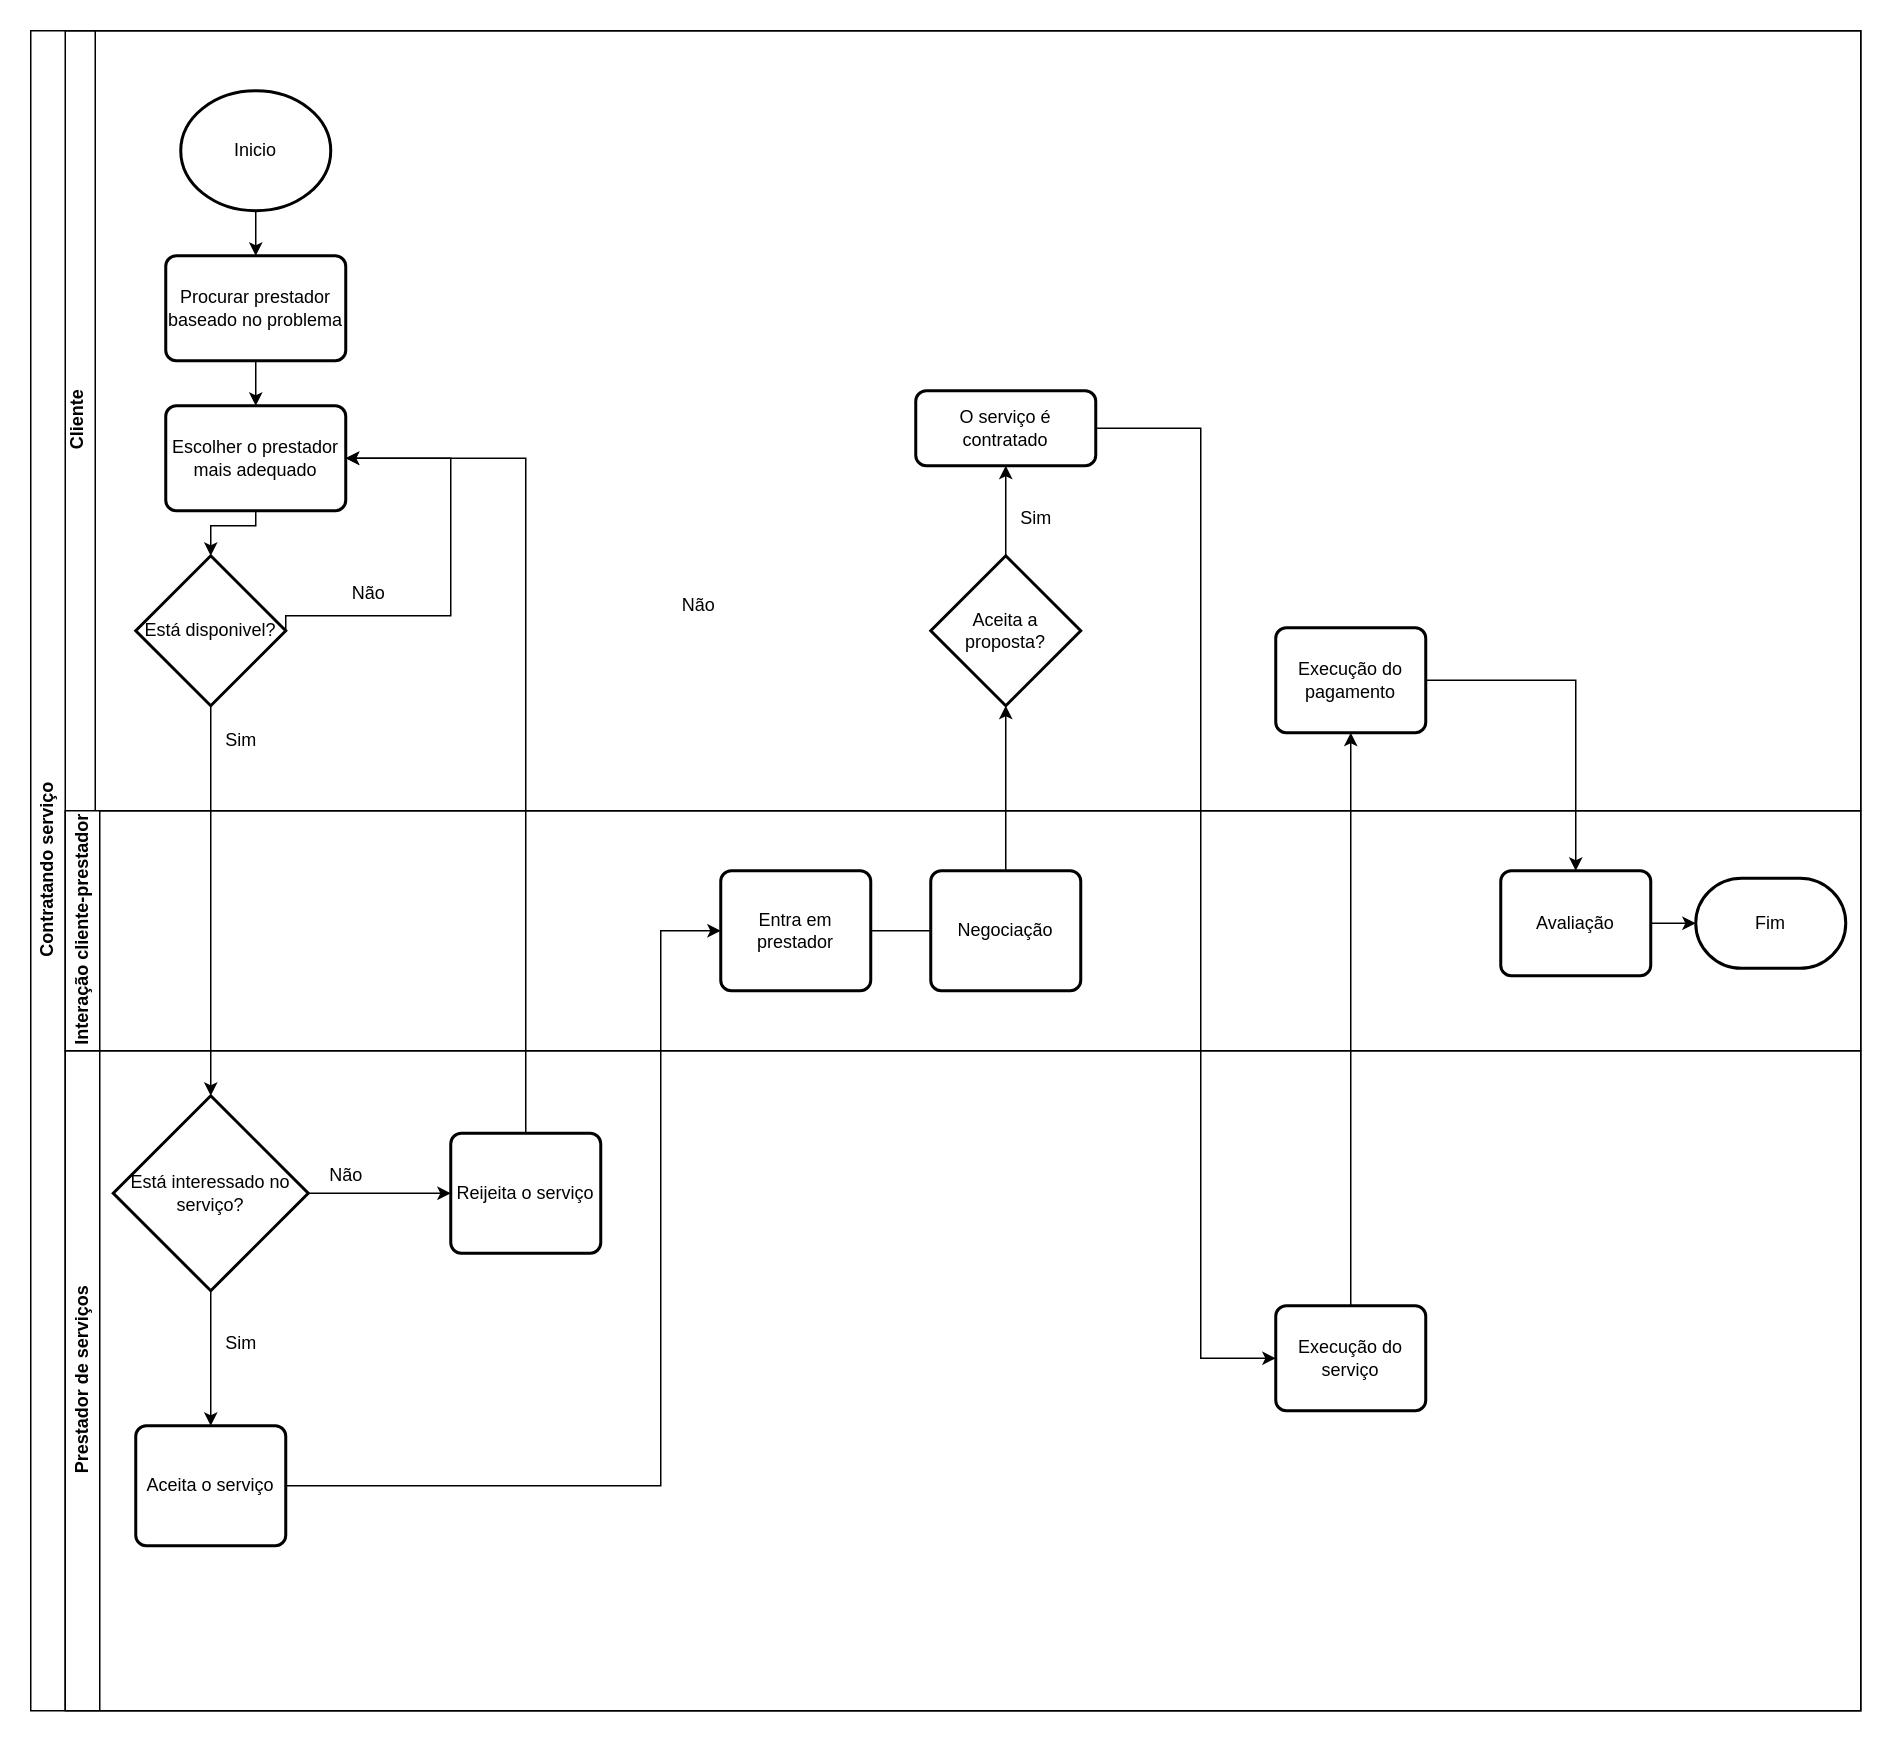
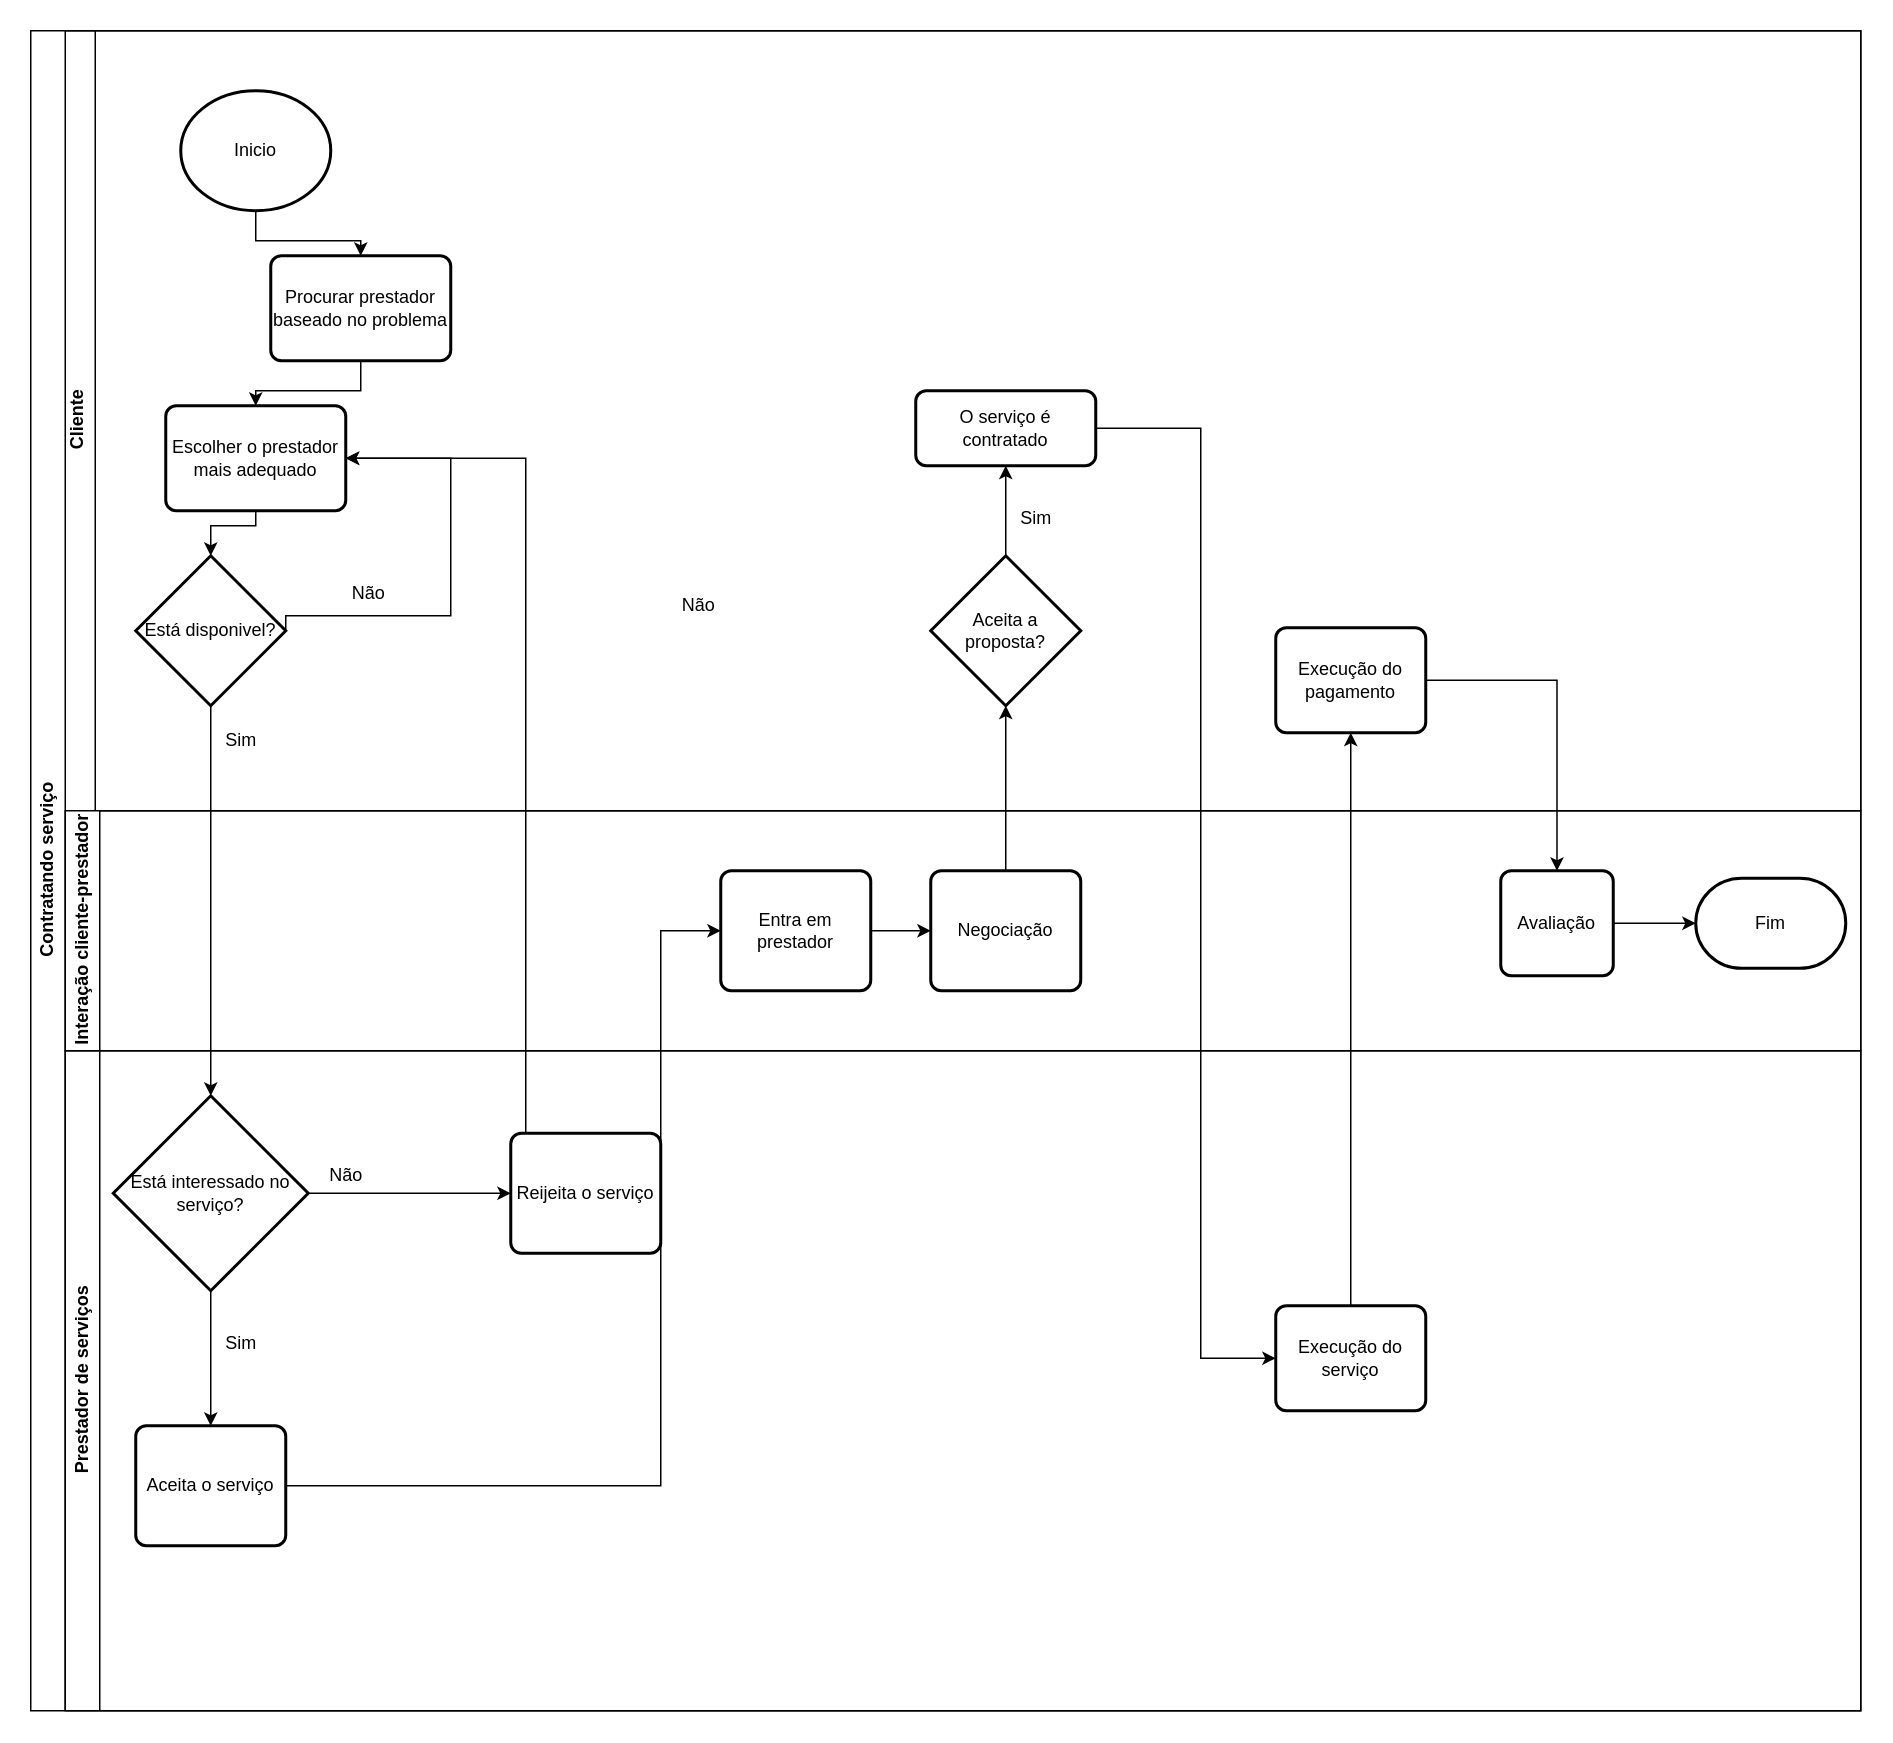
node "Procurar prestador baseado no problema": moved (256, 308) -> (361, 308)
node "Avaliação": size 150x105 -> 113x105
edge "Entra em prestador" -- "Negociação": arrowhead none -> classic
node "Reijeita o serviço": moved (526, 1193) -> (586, 1193)
